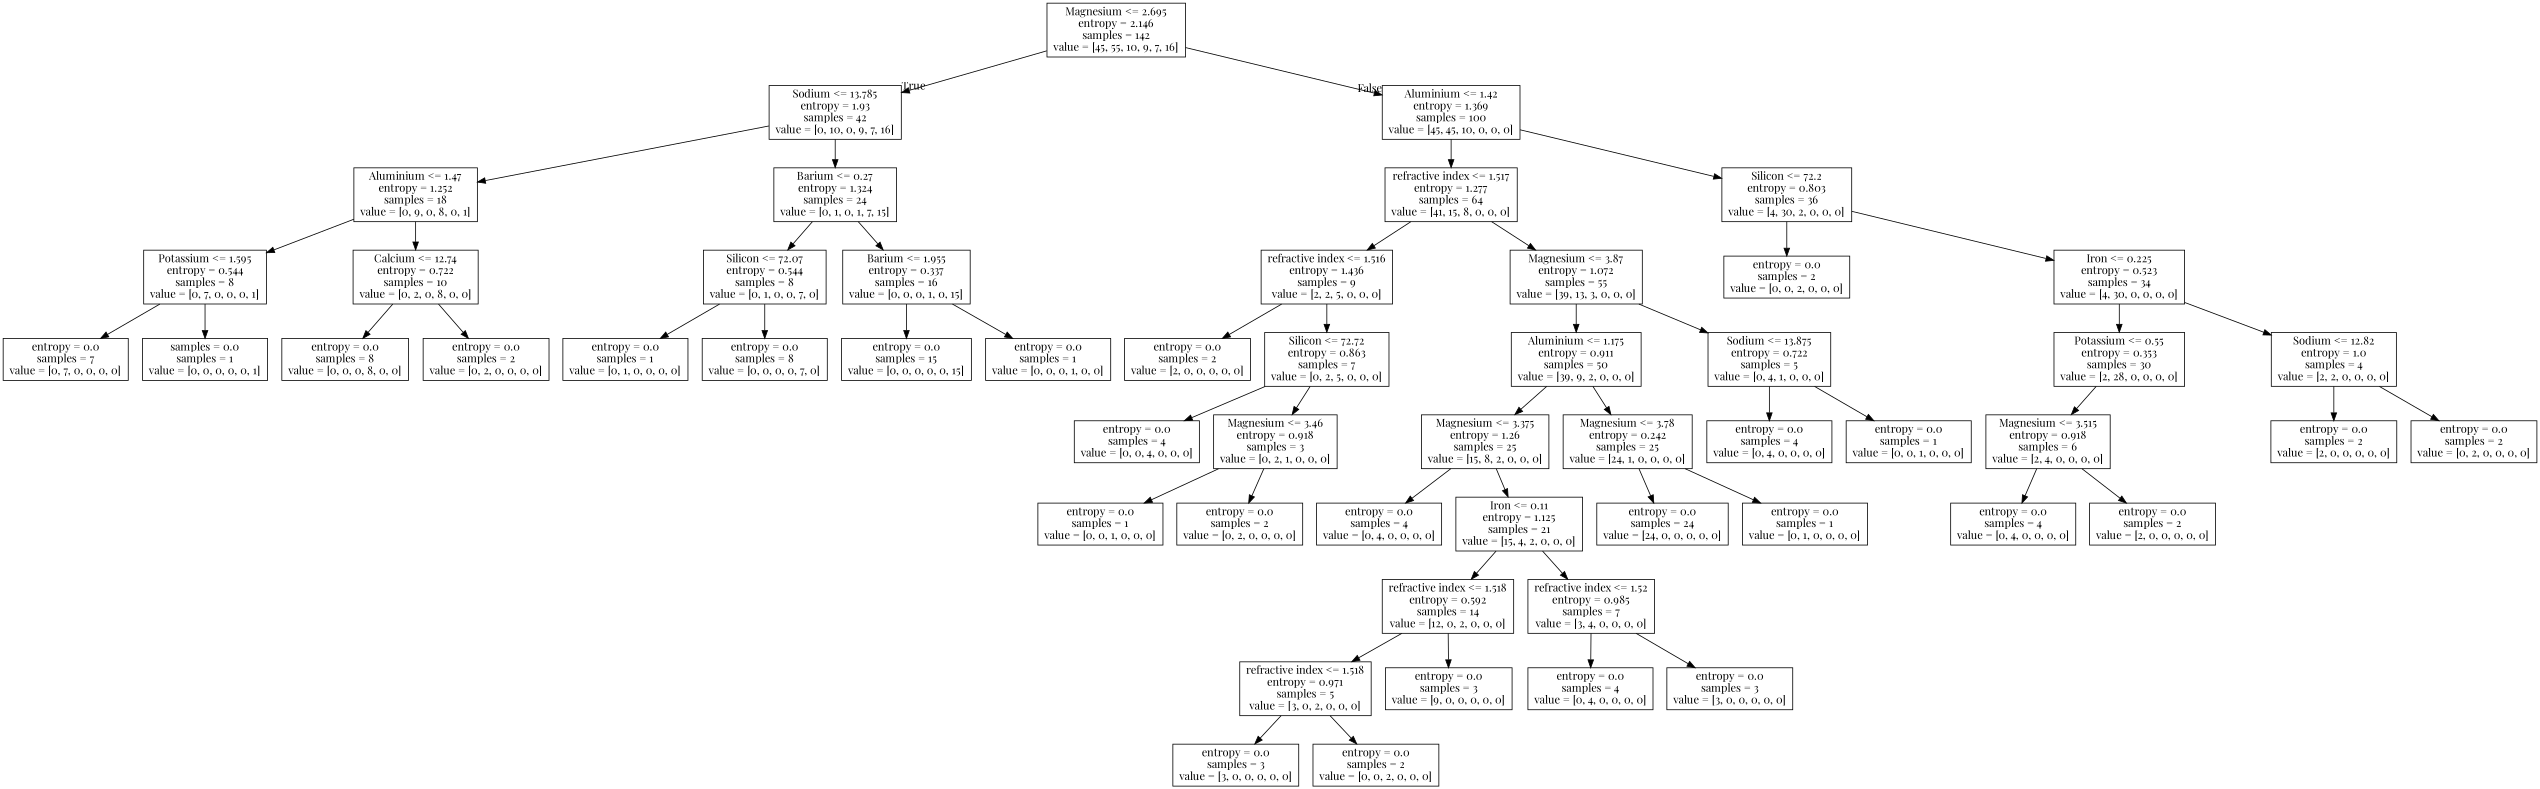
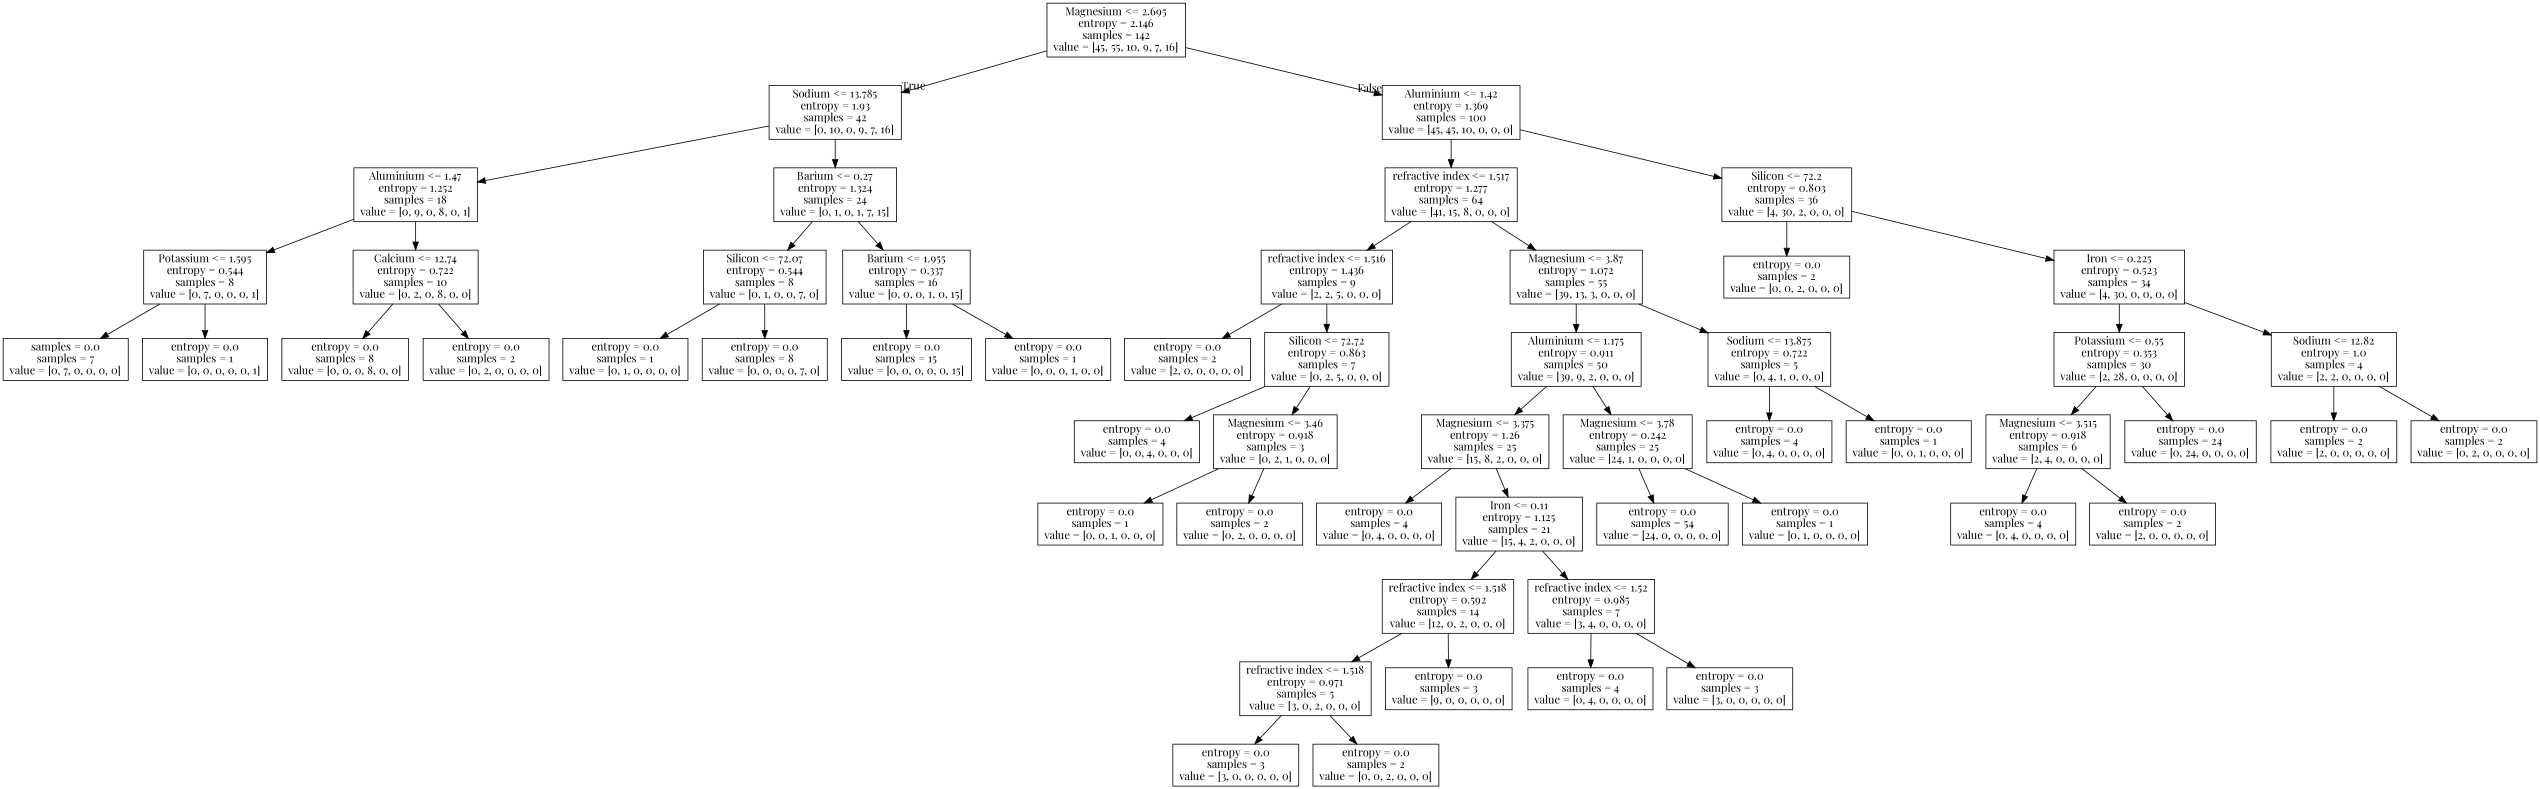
node "entropy = 0.0 samples = 7 value = [0, 7, 0, 0, 0, 0]": label "entropy = 0.0 samples = 7 value = [0, 7, 0, 0, 0, 0]" -> "samples = 0.0 samples = 7 value = [0, 7, 0, 0, 0, 0]"
node "samples = 0.0 samples = 1 value = [0, 0, 0, 0, 0, 1]": label "samples = 0.0 samples = 1 value = [0, 0, 0, 0, 0, 1]" -> "entropy = 0.0 samples = 1 value = [0, 0, 0, 0, 0, 1]"
node "entropy = 0.0 samples = 24 value = [0, 24, 0, 0, 0, 0]": added
node "entropy = 0.0 samples = 24 value = [24, 0, 0, 0, 0, 0]": label "entropy = 0.0 samples = 24 value = [24, 0, 0, 0, 0, 0]" -> "entropy = 0.0 samples = 54 value = [24, 0, 0, 0, 0, 0]"
